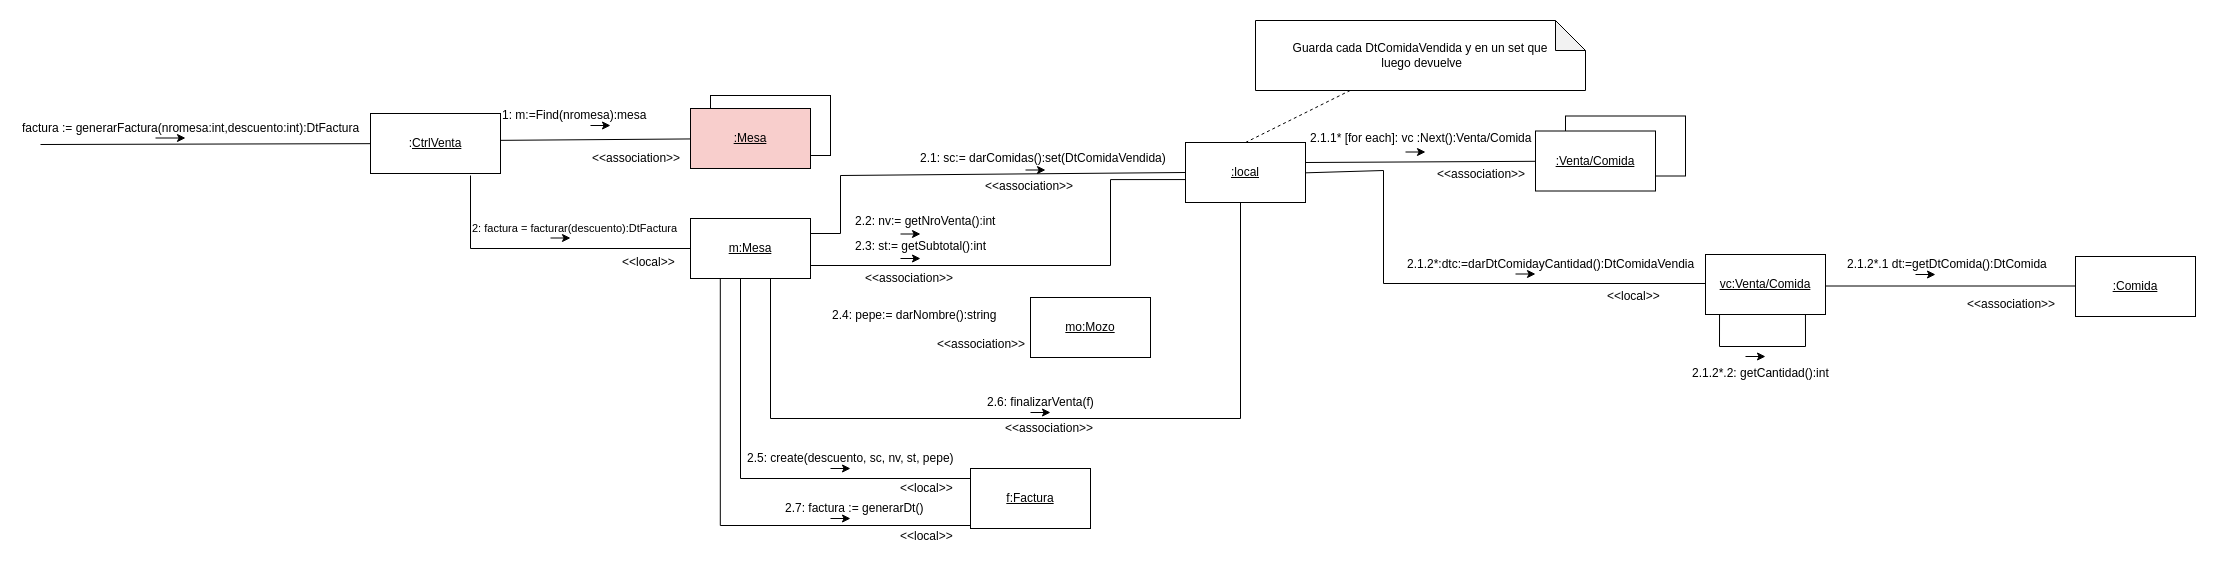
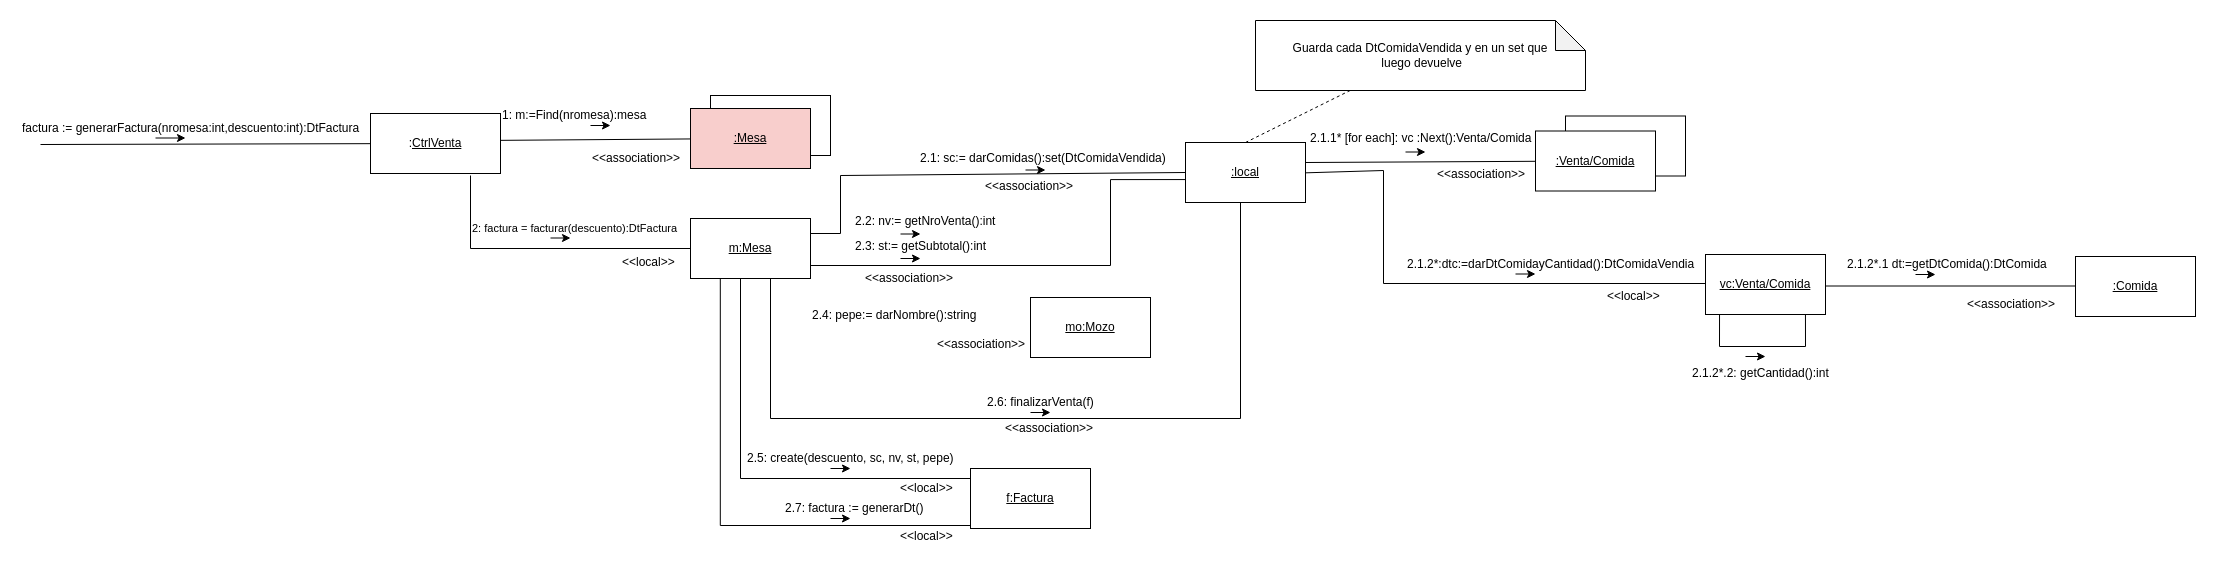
node "2.4: pepe:= darNombre():string": moved (921, 316) -> (901, 316)
